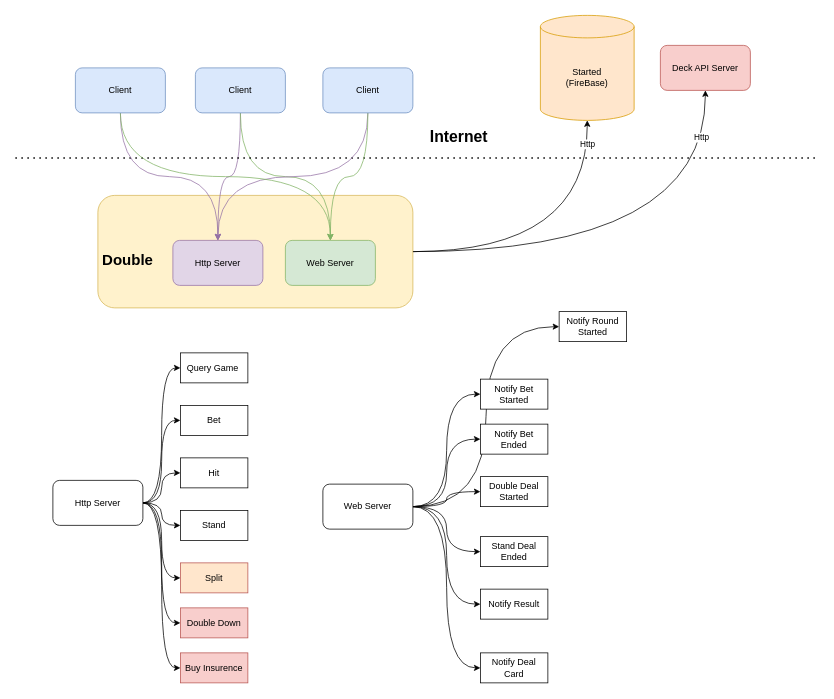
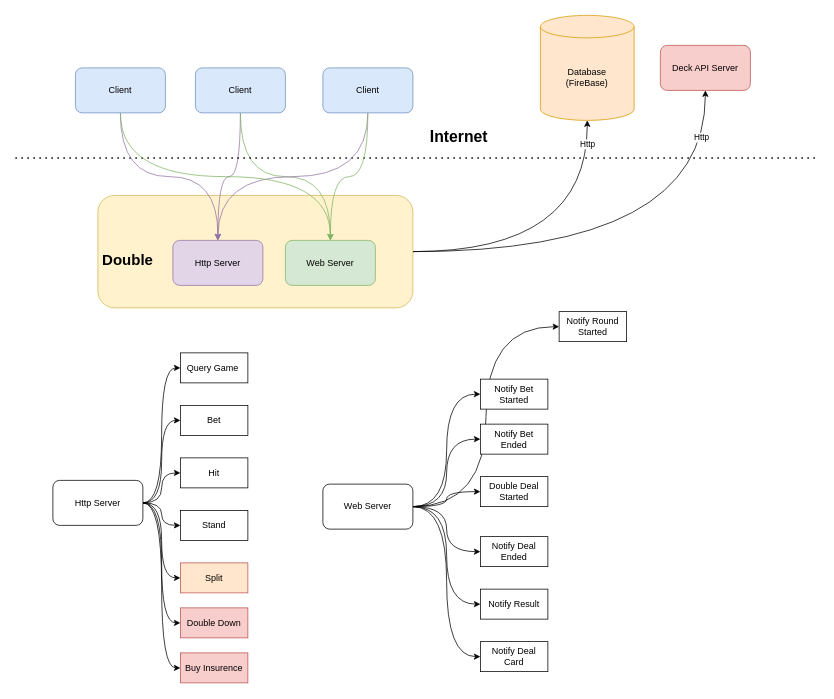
node "Started (FireBase)": label "Started (FireBase)" -> "Database (FireBase)"
node "Stand Deal Ended": label "Stand Deal Ended" -> "Notify Deal Ended"
node "Notify Deal Card": moved (514, 668) -> (514, 657)
